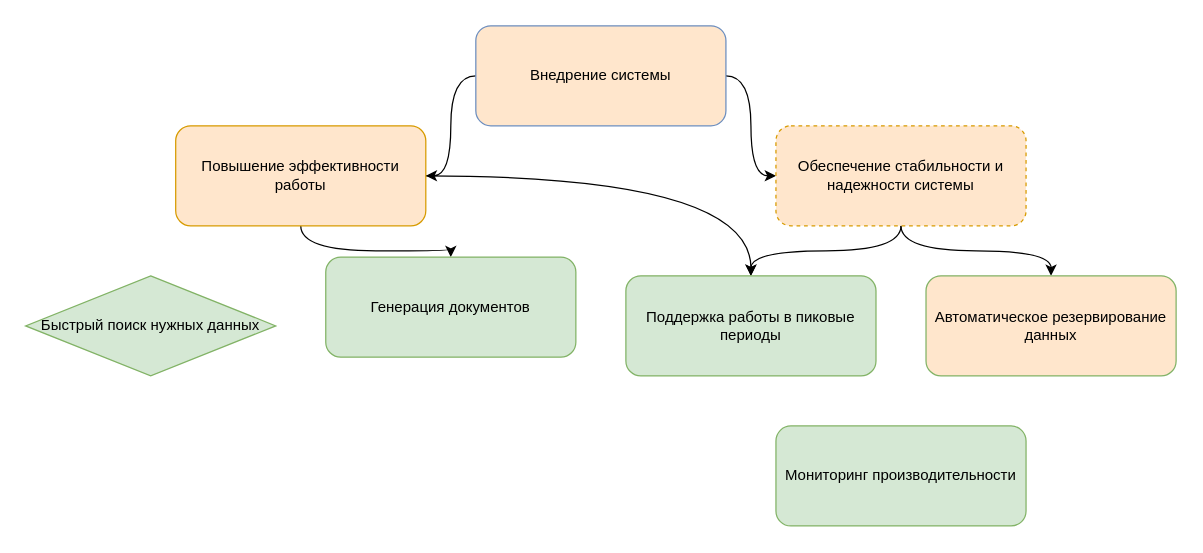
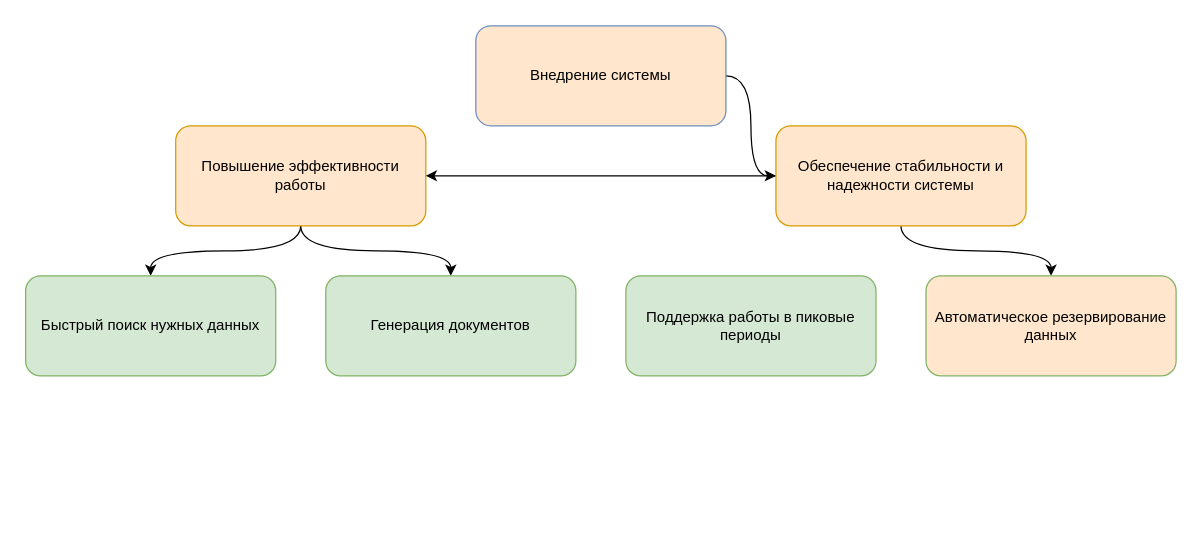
edge "Внедрение системы" -> "Повышение эффективности работы": removed
node "Обеспечение стабильности и надежности системы": style dashed -> solid
edge "Повышение эффективности работы" -> "Поддержка работы в пиковые периоды": now "Повышение эффективности работы" -> "Быстрый поиск нужных данных"
edge "Обеспечение стабильности и надежности системы" -> "Поддержка работы в пиковые периоды": now "Обеспечение стабильности и надежности системы" -> "Повышение эффективности работы"
node "Генерация документов": moved (451, 307) -> (451, 326)
node "Быстрый поиск нужных данных": shape diamond -> rounded rectangle
node "Мониторинг производительности": removed
